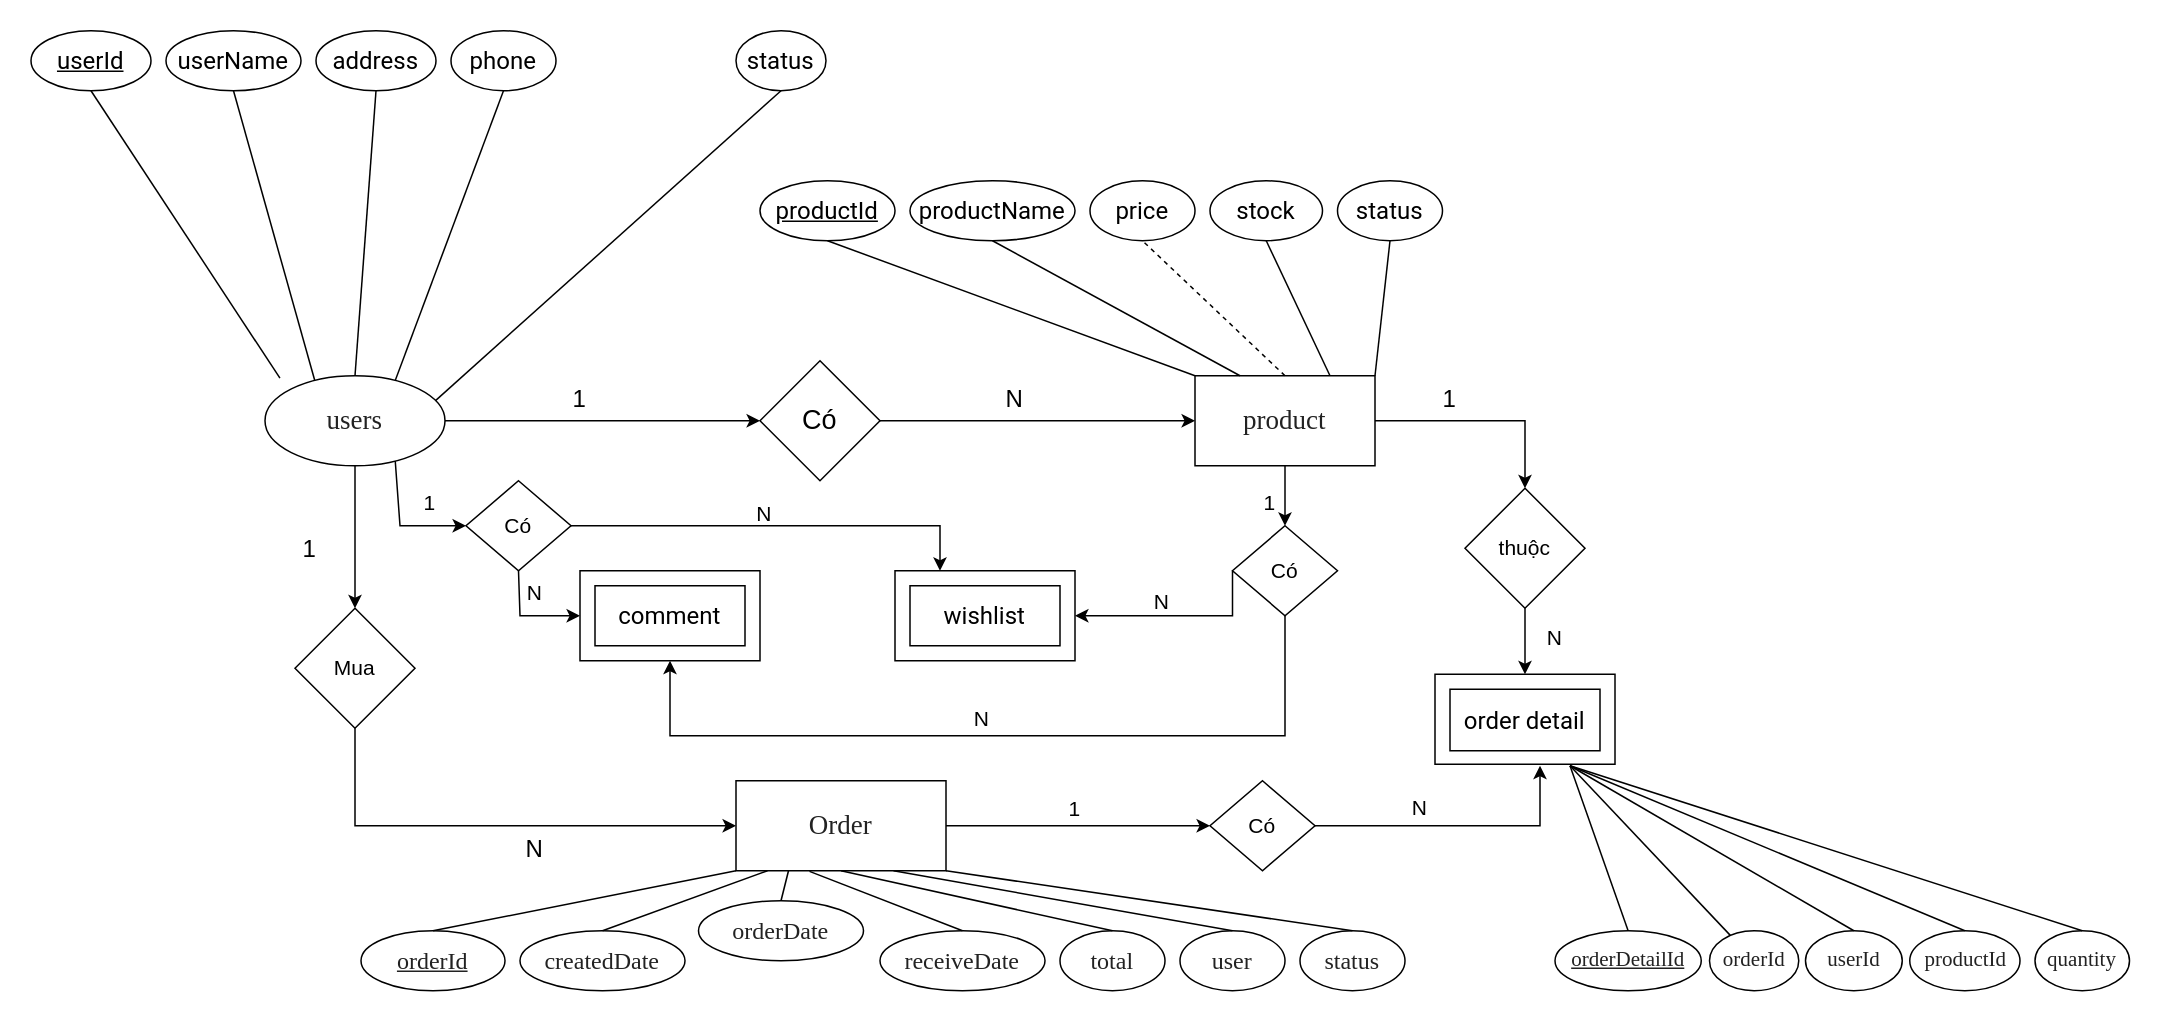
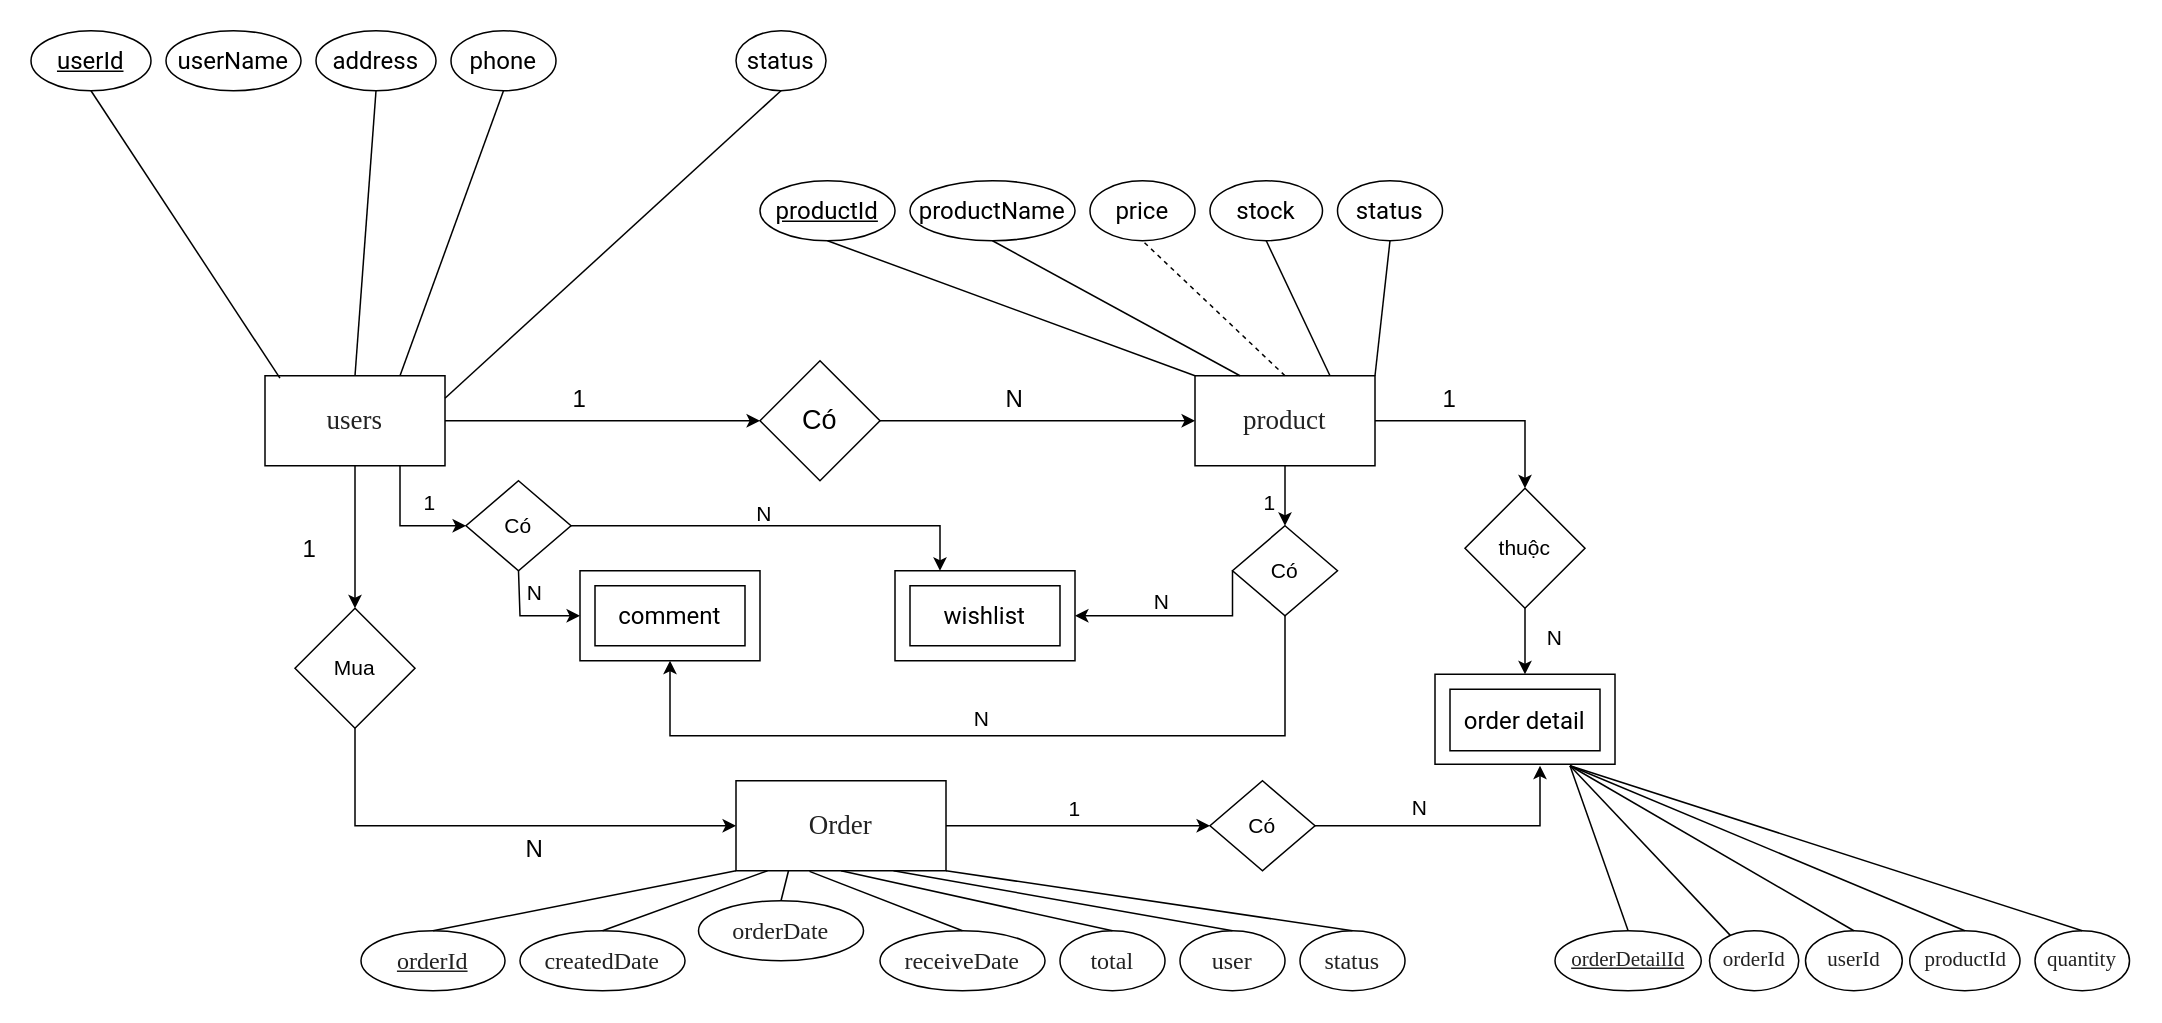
edge "userName" -- "users": removed
node "users": shape ellipse -> rectangle
